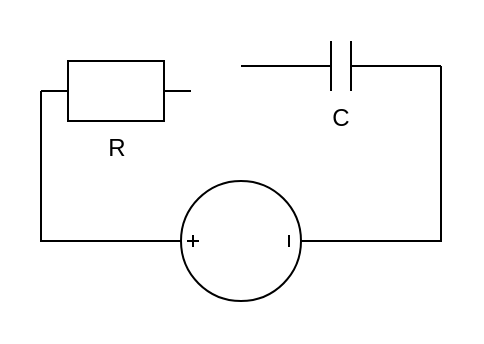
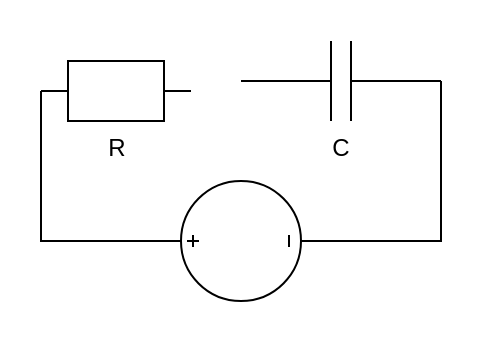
node "C": size 200x50 -> 200x80
